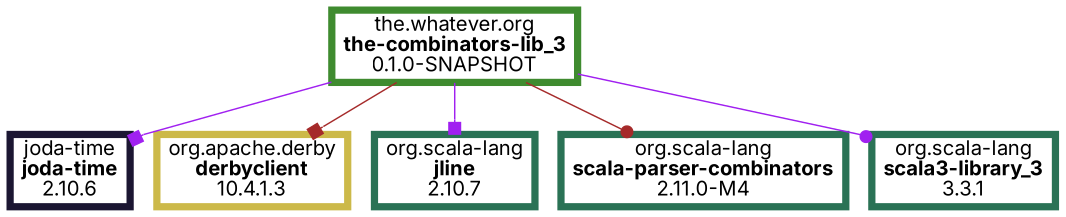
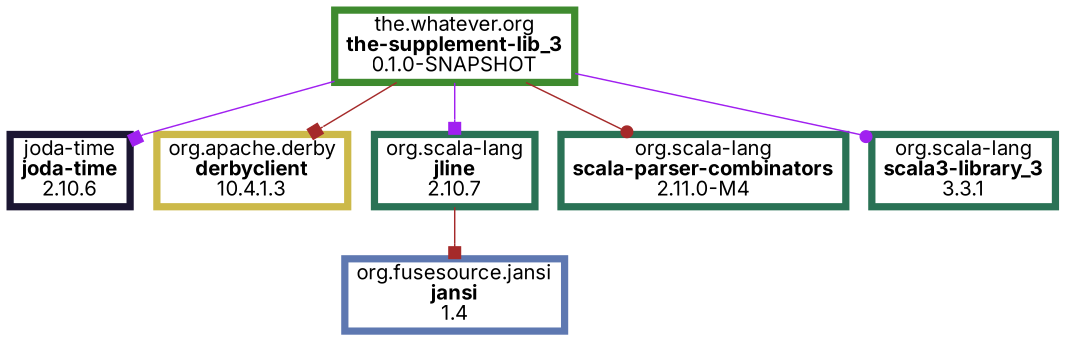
node "the.whatever.org": text "the-combinators-lib_3" -> "the-supplement-lib_3"
node "org.fusesource.jansi": added
